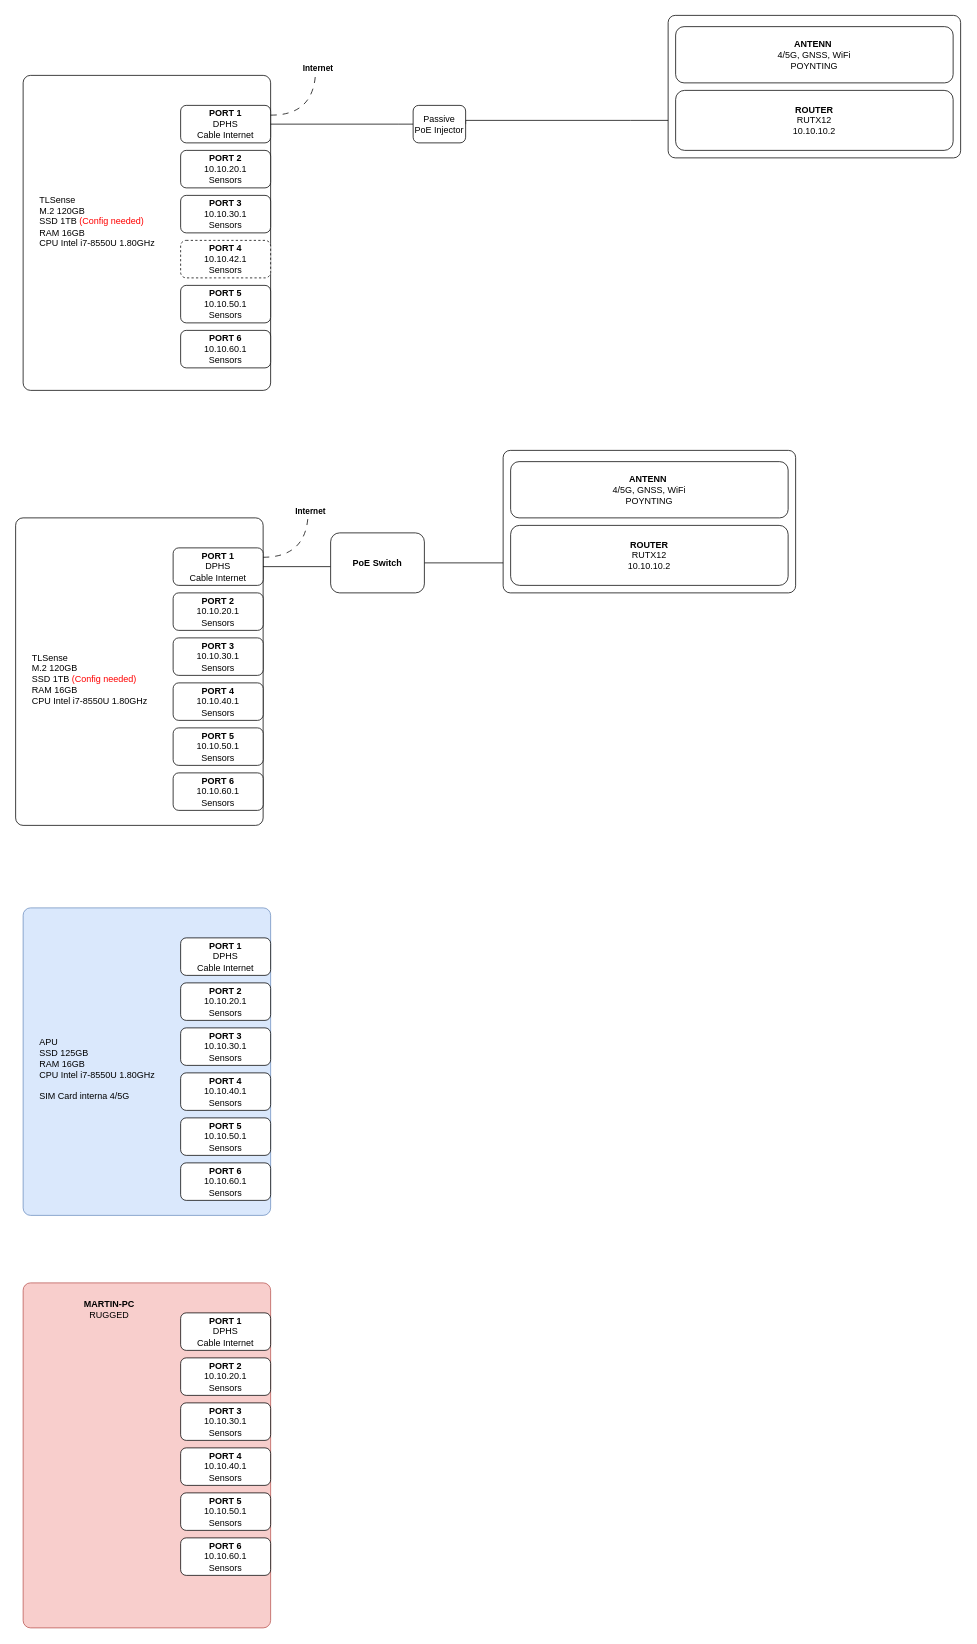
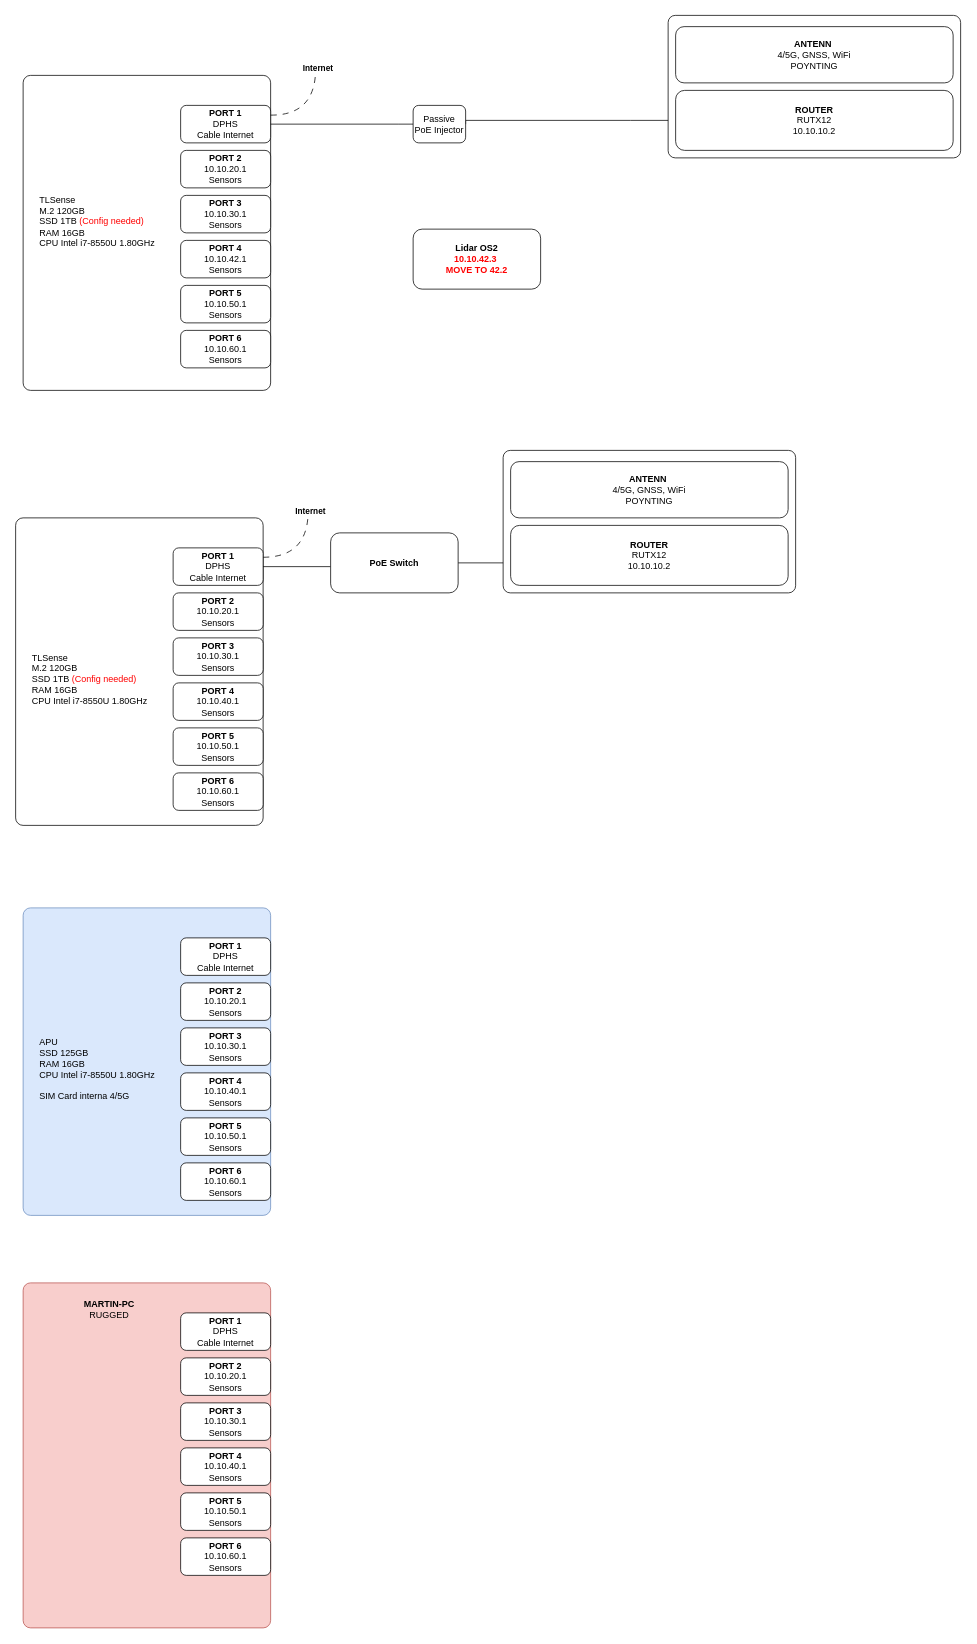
node "PORT 4 10.10.42.1 Sensors": style dashed -> solid
node "Lidar OS2 10.10.42.3 MOVE TO 42.2": added
node "PoE Switch": size 94x60 -> 128x60
